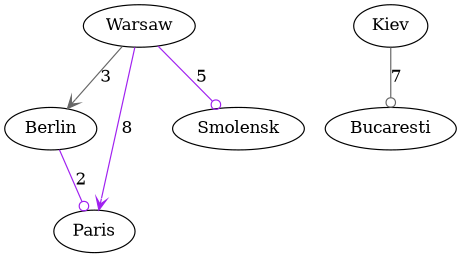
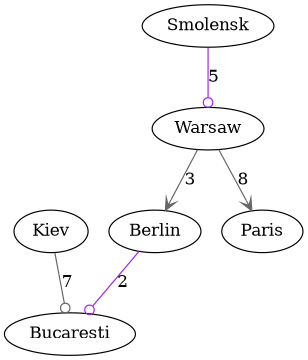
edge "Warsaw" -> "Smolensk": reversed
edge "Warsaw" -> "Paris": color purple -> gray40
edge "Berlin" -> "Paris": now "Berlin" -> "Bucaresti"
